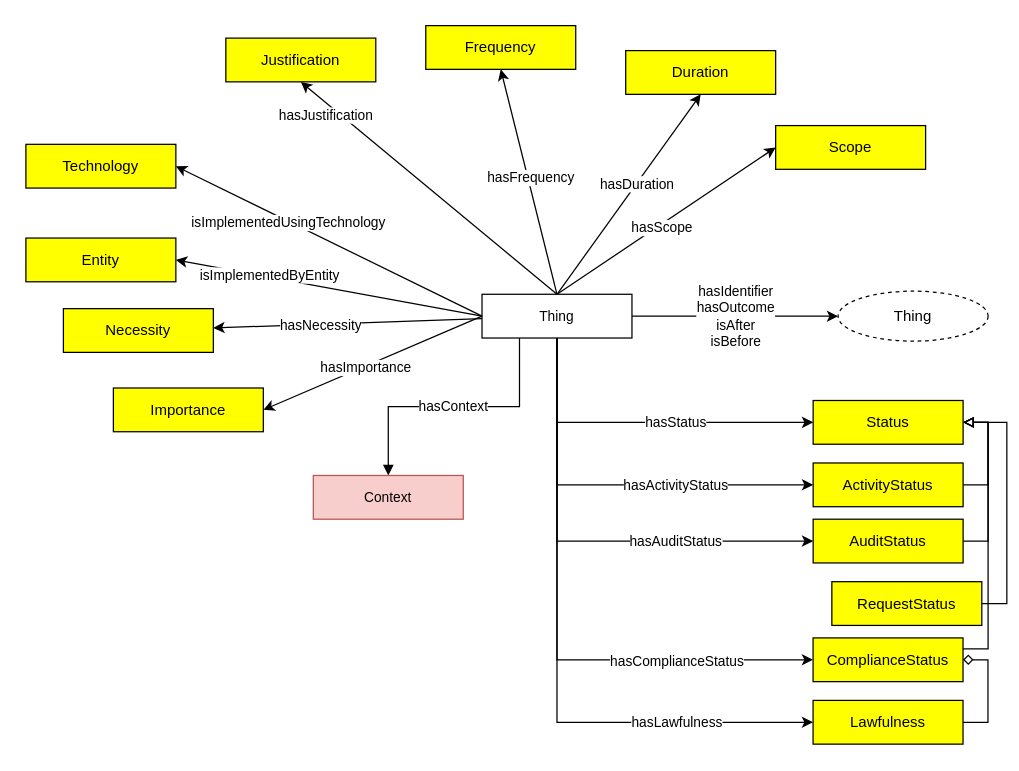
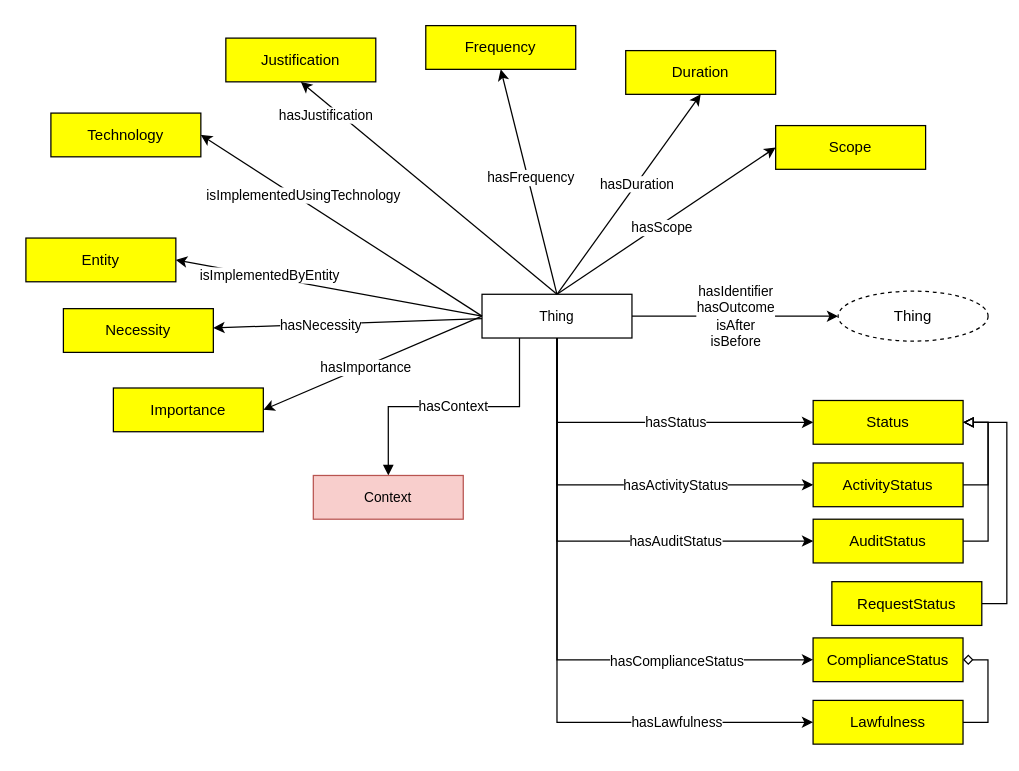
node "Technology": moved (101, 166) -> (126, 135)
edge "ComplianceStatus" -> "Status": removed
